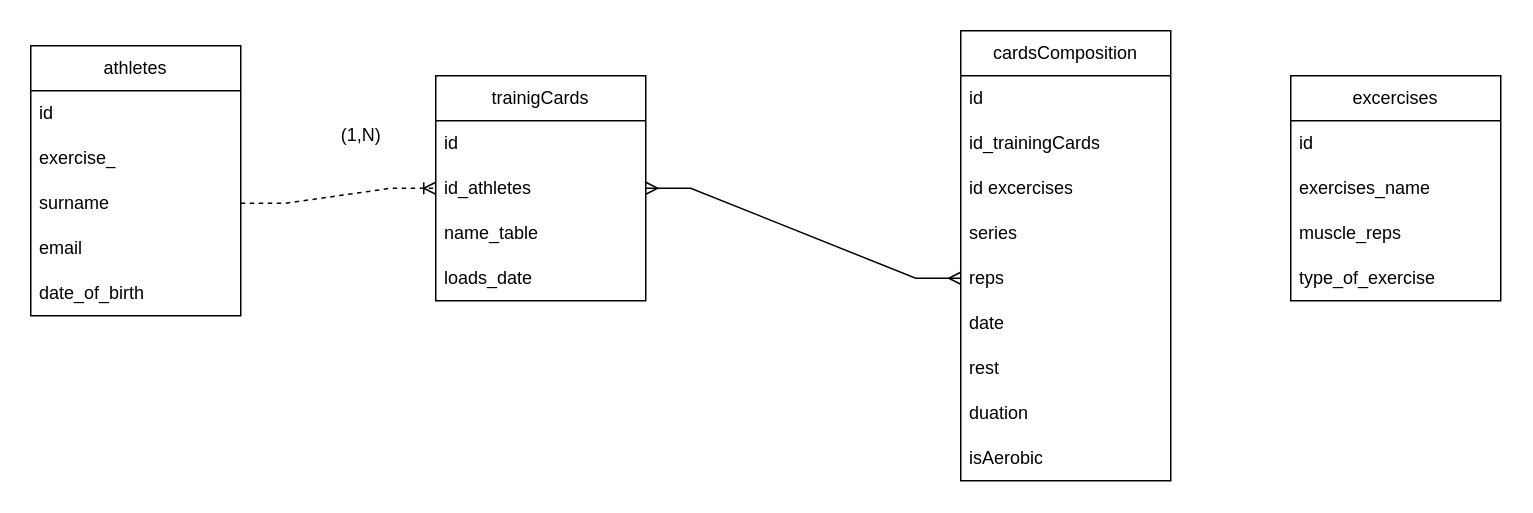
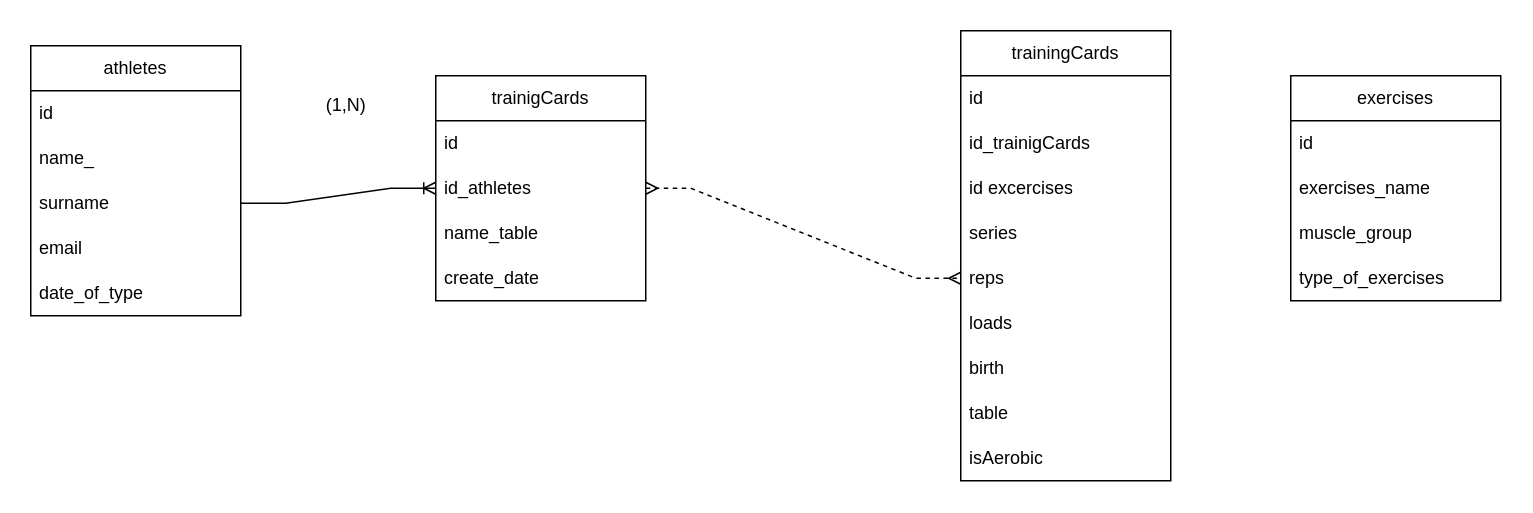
node "cardsComposition": label "cardsComposition" -> "trainingCards"
node "excercises": label "excercises" -> "exercises"
node "(1,N)": moved (361, 136) -> (346, 106)
node "id_trainingCards": label "id_trainingCards" -> "id_trainigCards"
node "exercise_": label "exercise_" -> "name_"
edge "surname" -> "id_athletes": style dashed -> solid
edge "id_athletes" -- "reps": style solid -> dashed
node "muscle_reps": label "muscle_reps" -> "muscle_group"
node "loads_date": label "loads_date" -> "create_date"
node "type_of_exercise": label "type_of_exercise" -> "type_of_exercises"
node "date_of_birth": label "date_of_birth" -> "date_of_type"
node "date": label "date" -> "loads"
node "rest": label "rest" -> "birth"
node "duation": label "duation" -> "table"
